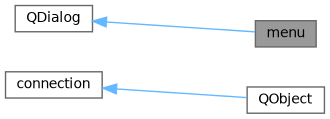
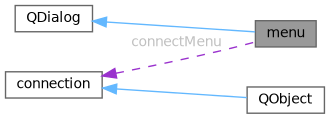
edge "menu" -> "connection": added, label "connectMenu"
